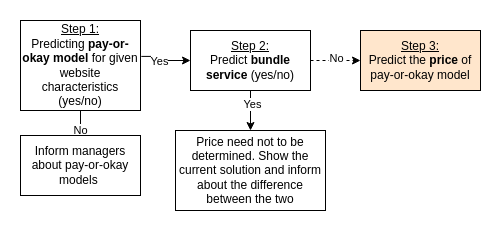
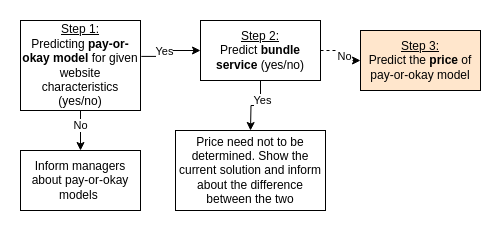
node "Step 2: Predict bundle service (yes/no)": moved (251, 61) -> (261, 51)
node "Inform managers about pay-or-okay models": moved (81, 166) -> (81, 181)
